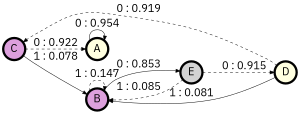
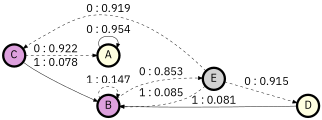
edge "D" -> "C": now "E" -> "C"
edge "B" -> "E": style solid -> dashed
